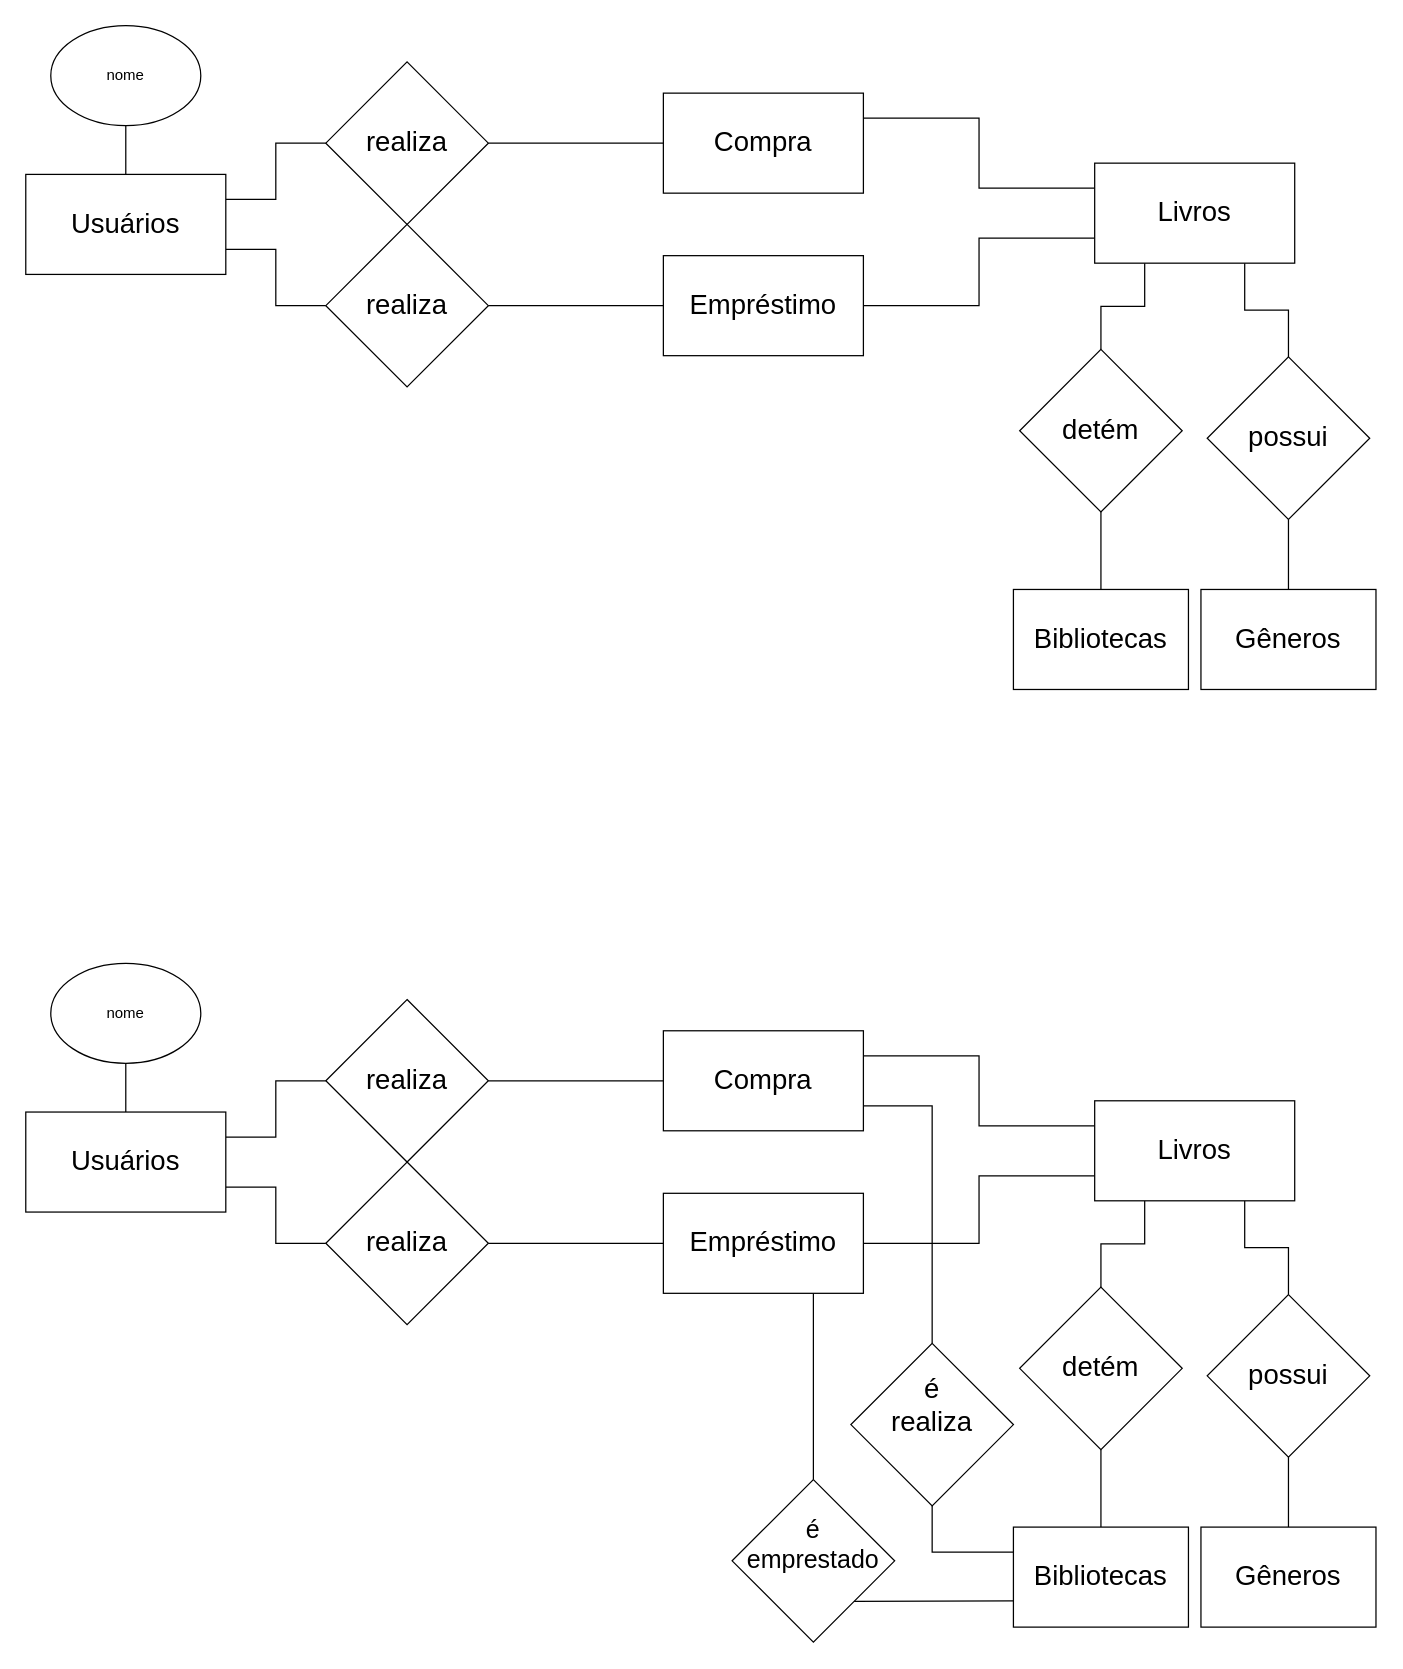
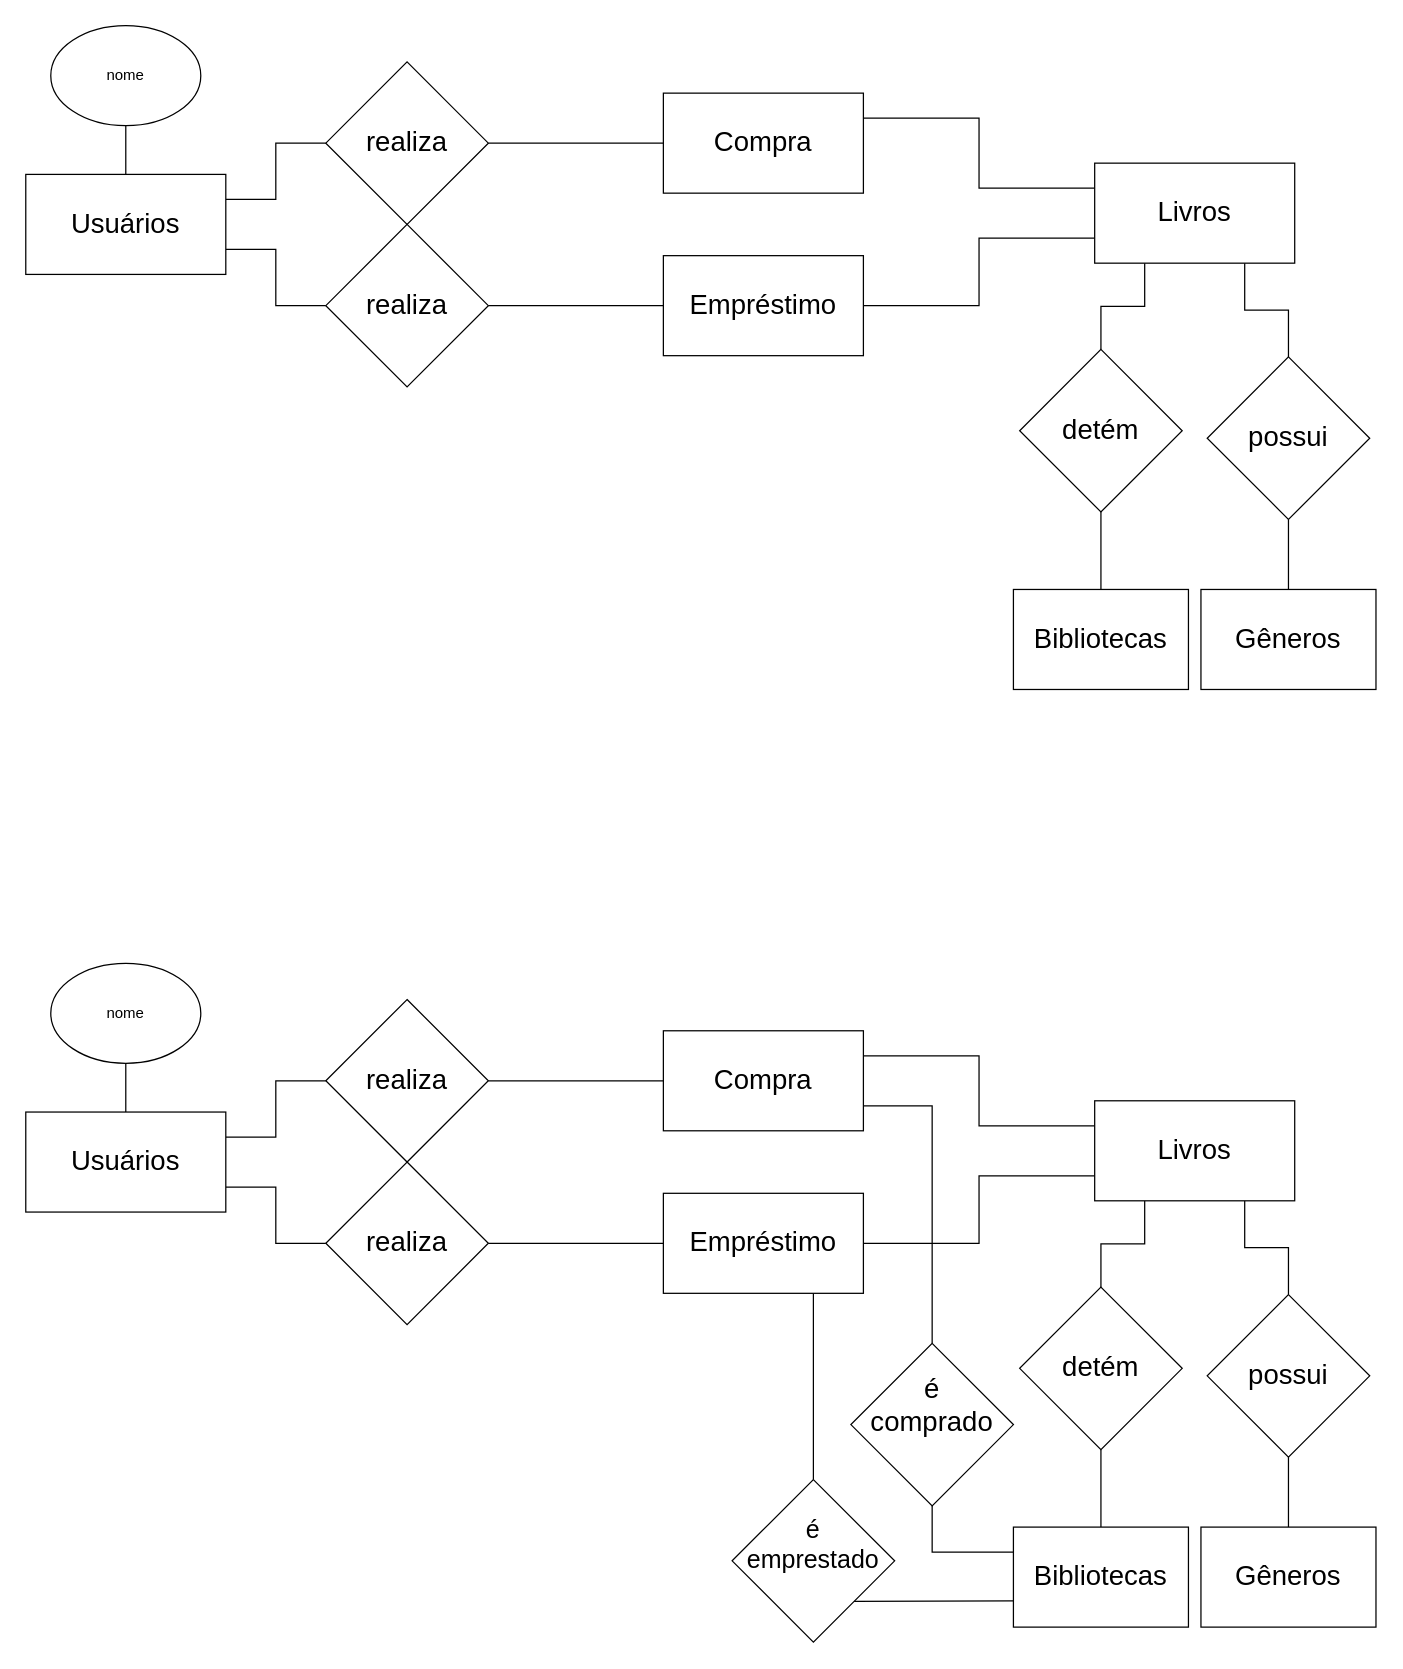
node "é realiza": label "é realiza" -> "é comprado"
